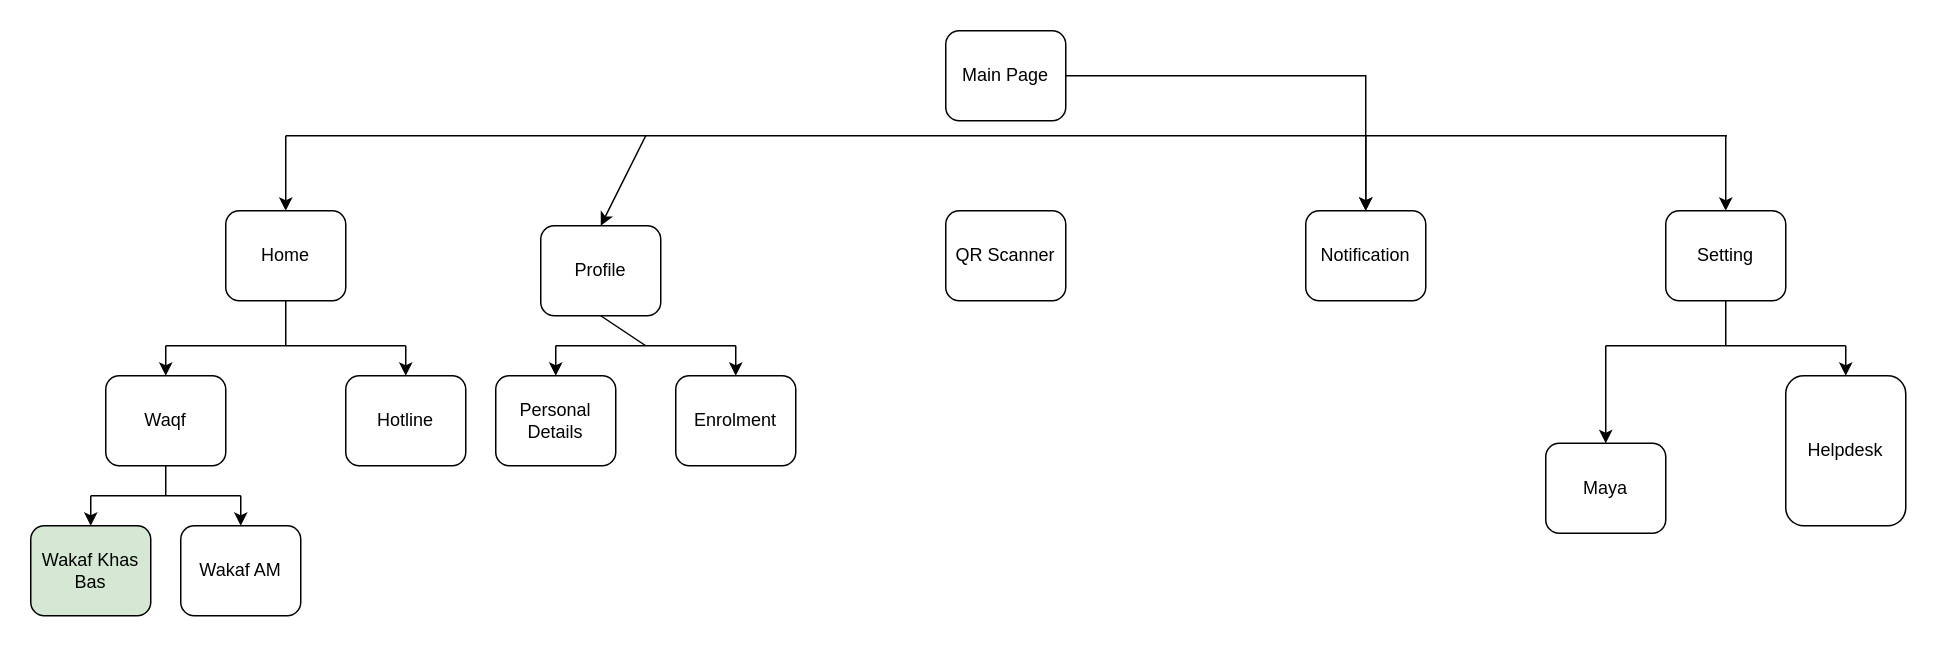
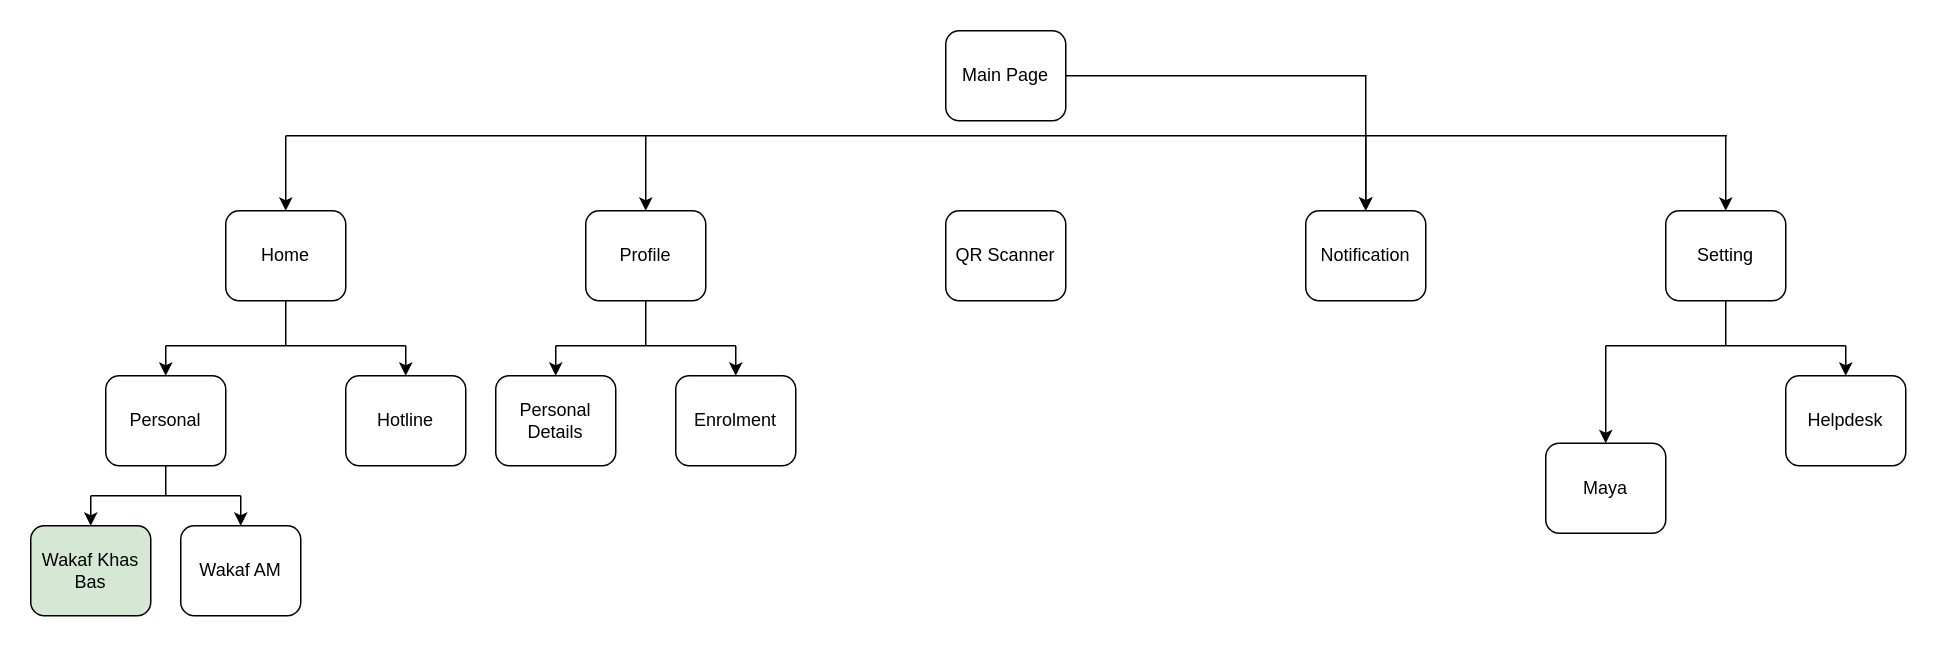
node "Profile": moved (601, 271) -> (646, 256)
node "Waqf": label "Waqf" -> "Personal"
node "Helpdesk": size 120x150 -> 120x90
